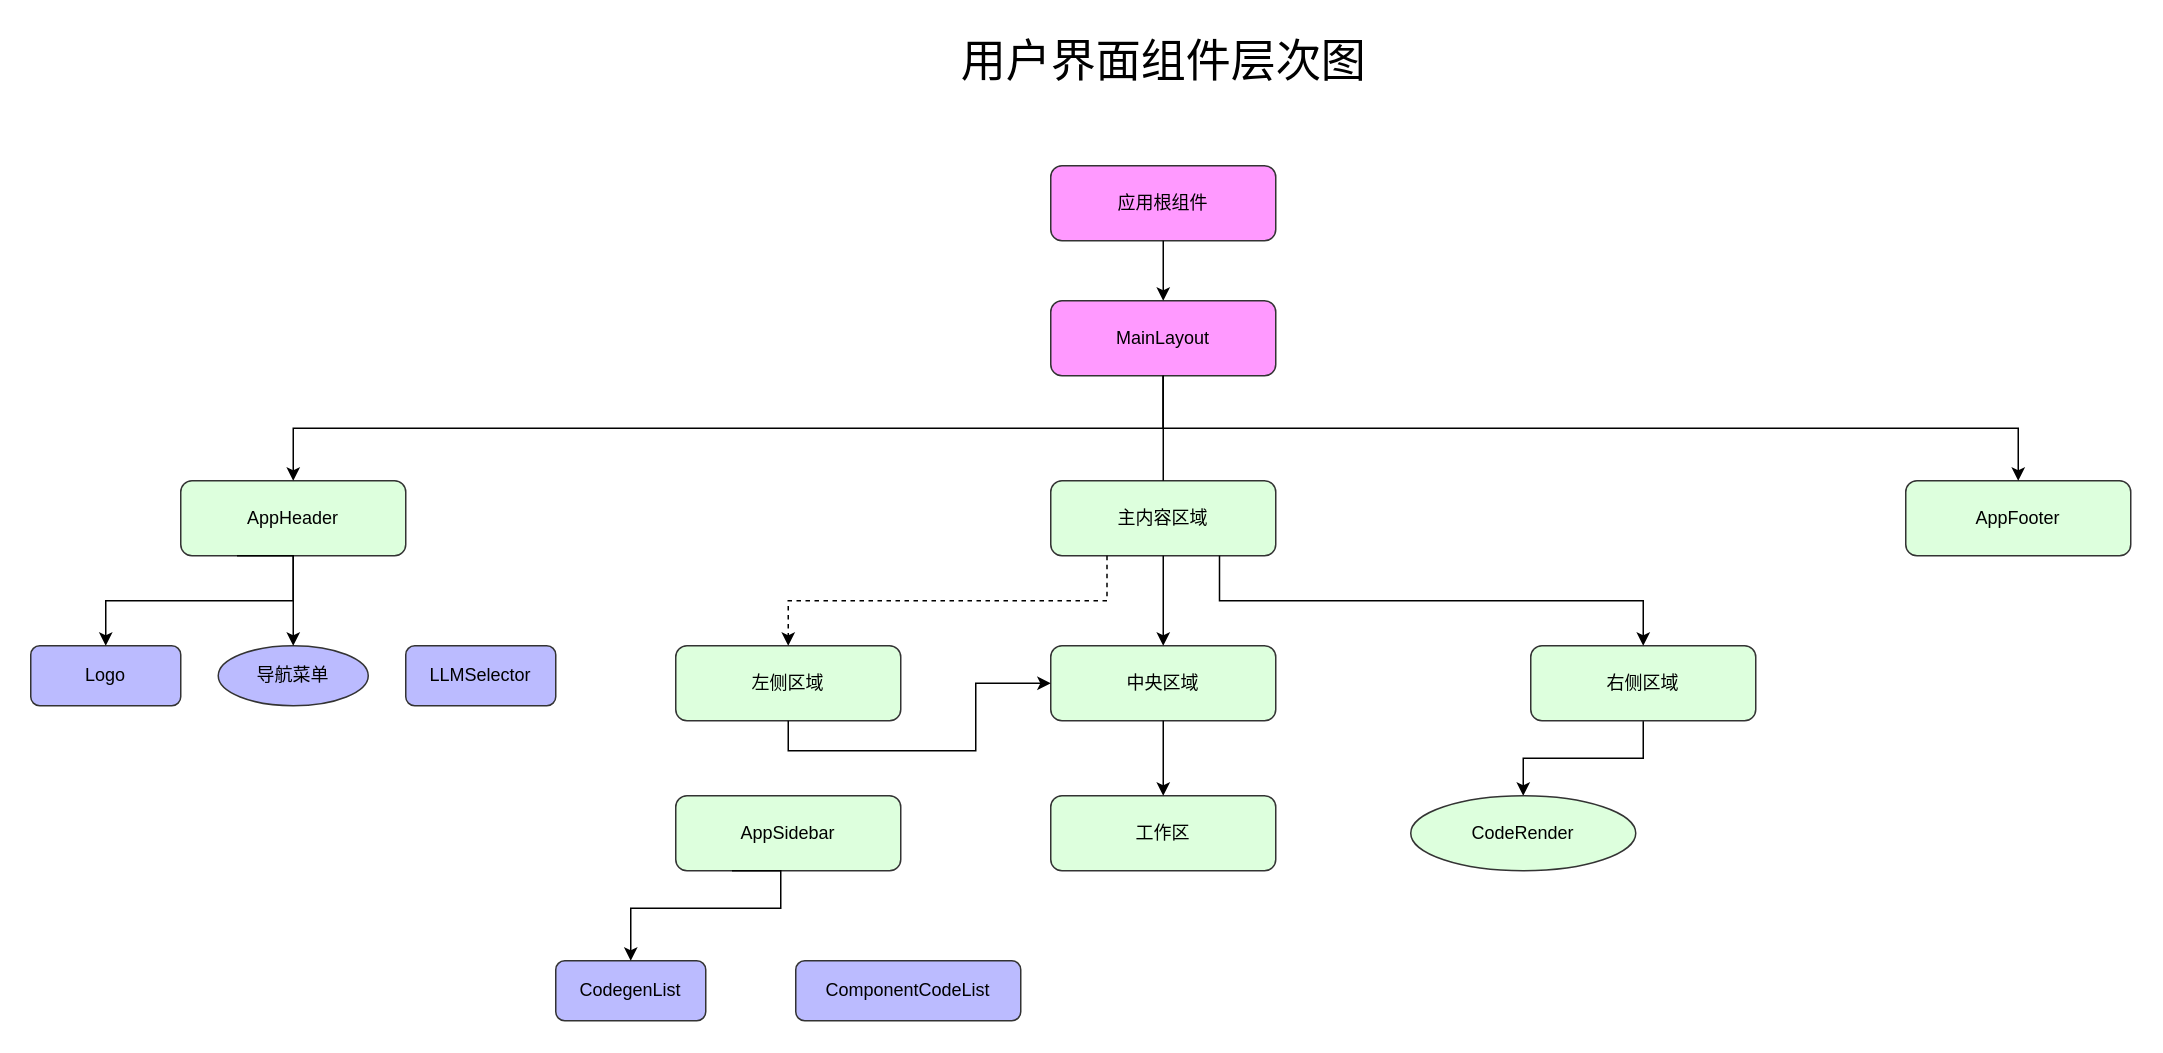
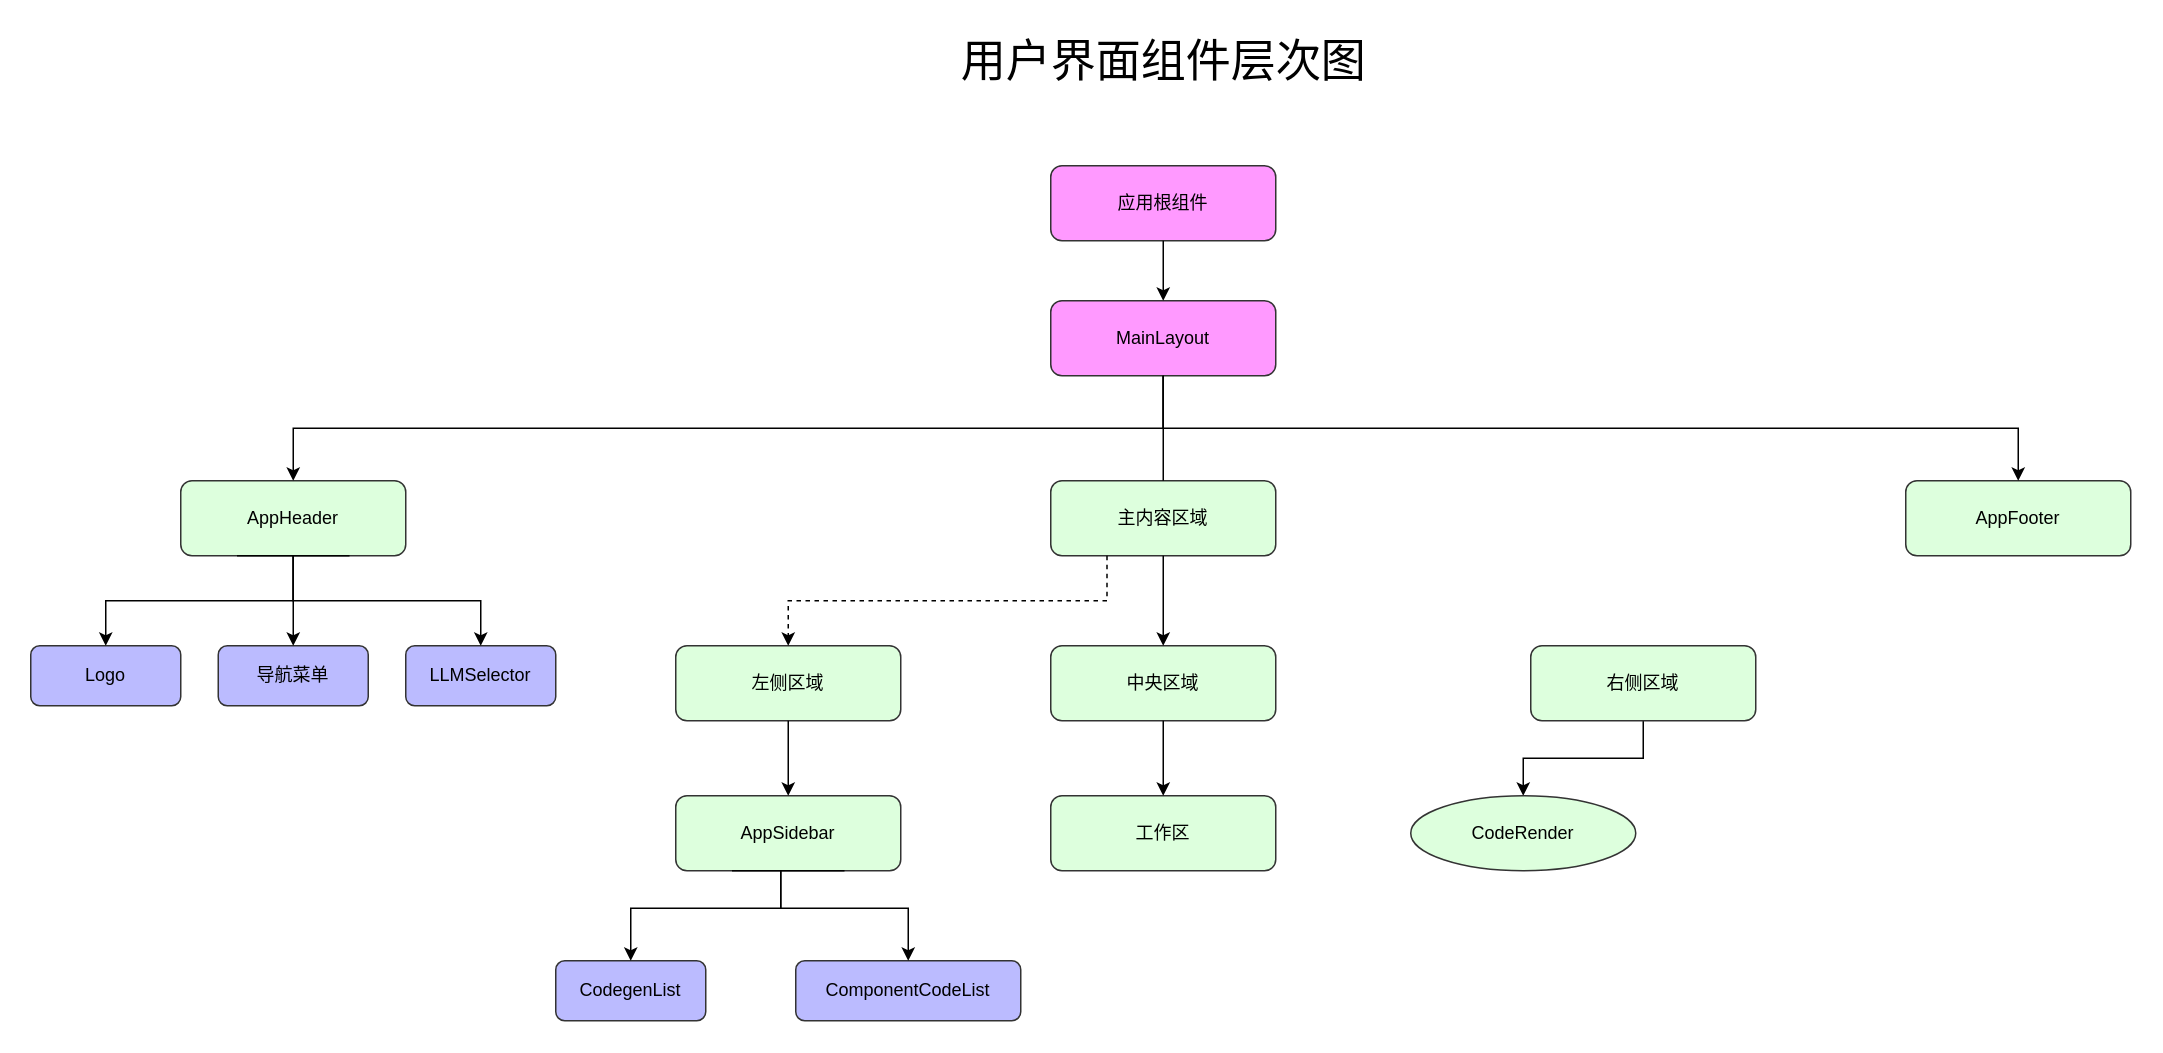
edge "AppHeader" -> "LLMSelector": added
edge "主内容区域" -> "右侧区域": removed
node "导航菜单": shape ellipse -> rounded rectangle
edge "左侧区域" -> "中央区域": now "左侧区域" -> "AppSidebar"
edge "AppSidebar" -> "ComponentCodeList": added
